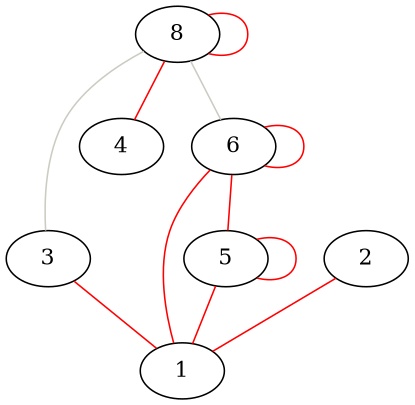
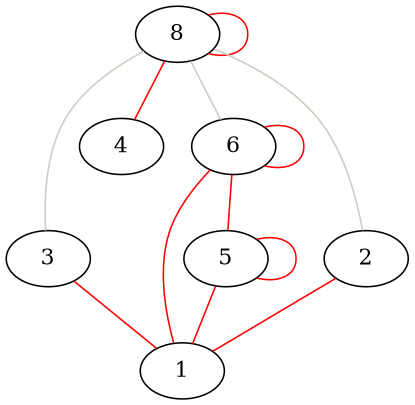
edge "8" -- "2": added
